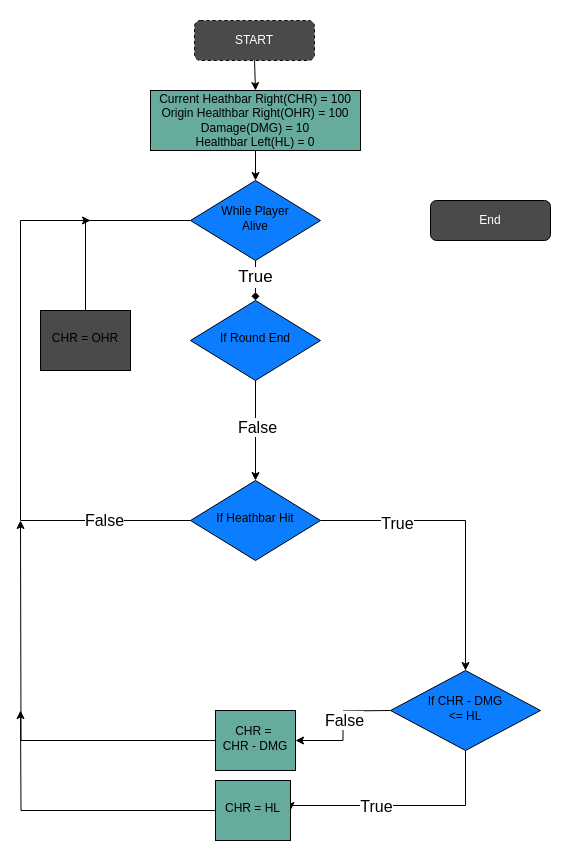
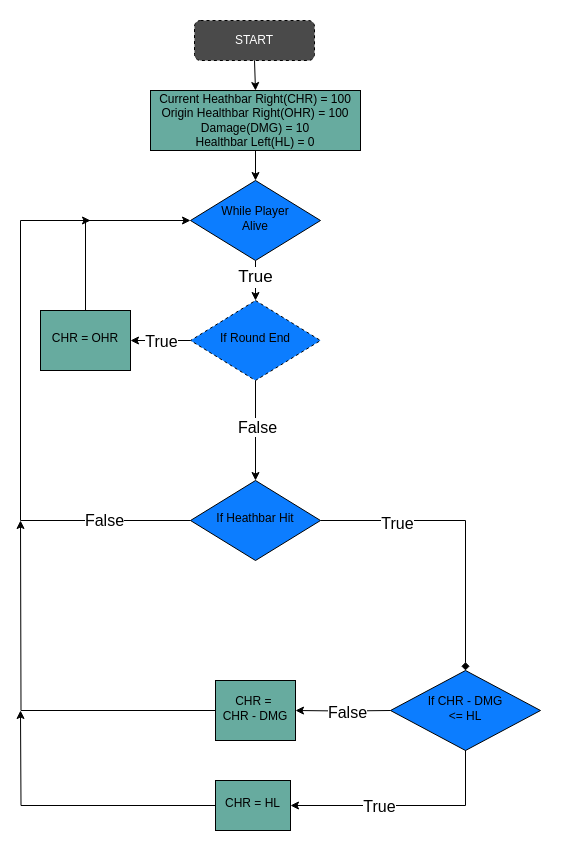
edge "While Player Alive" -- "CHR = OHR": arrowhead none -> classic
node "End": removed
edge "While Player Alive" -> "If Round End": arrowhead diamond -> classic
node "CHR = OHR": fillcolor #4a4a4a -> #67ab9f
edge "If Round End" -> "CHR = OHR": added, label "True"
node "If Round End": style solid -> dashed
edge "If Heathbar Hit" -> "If CHR - DMG <= HL": arrowhead classic -> diamond
node "CHR = CHR - DMG": moved (256, 741) -> (256, 711)
node "CHR = HL": size 75x60 -> 75x50
